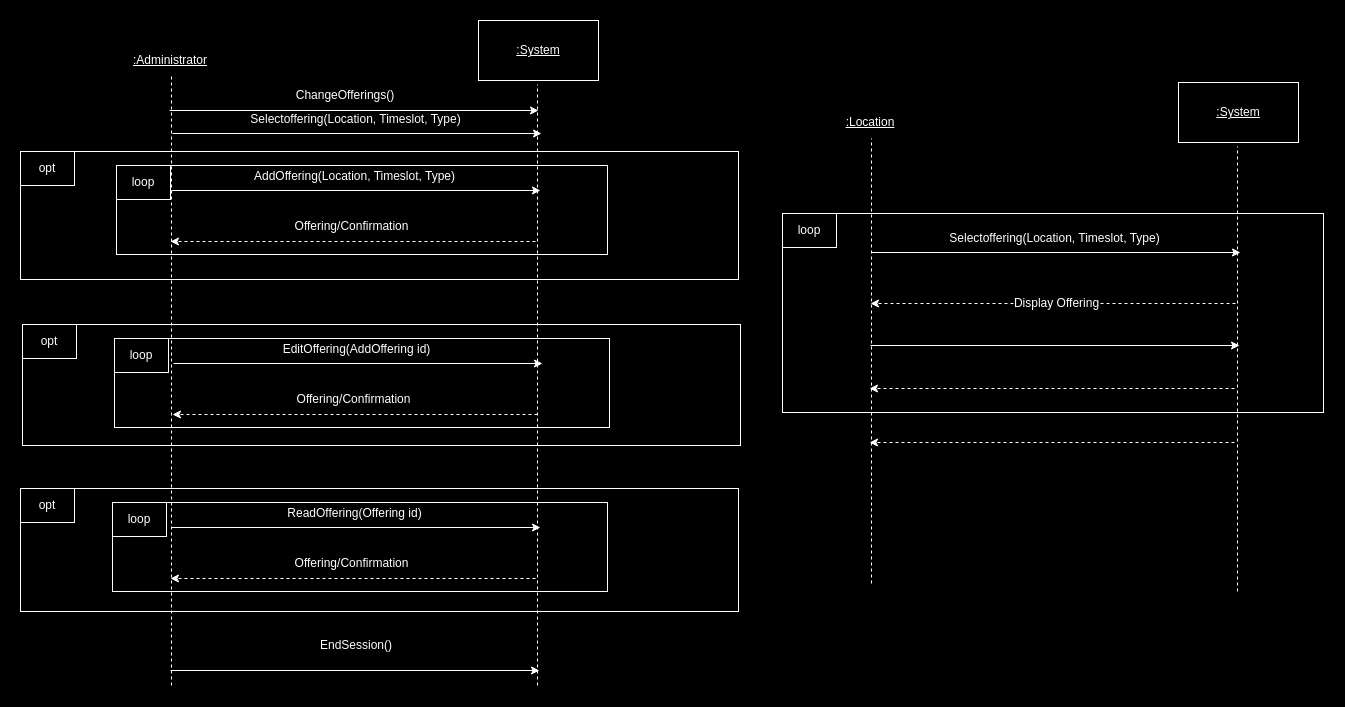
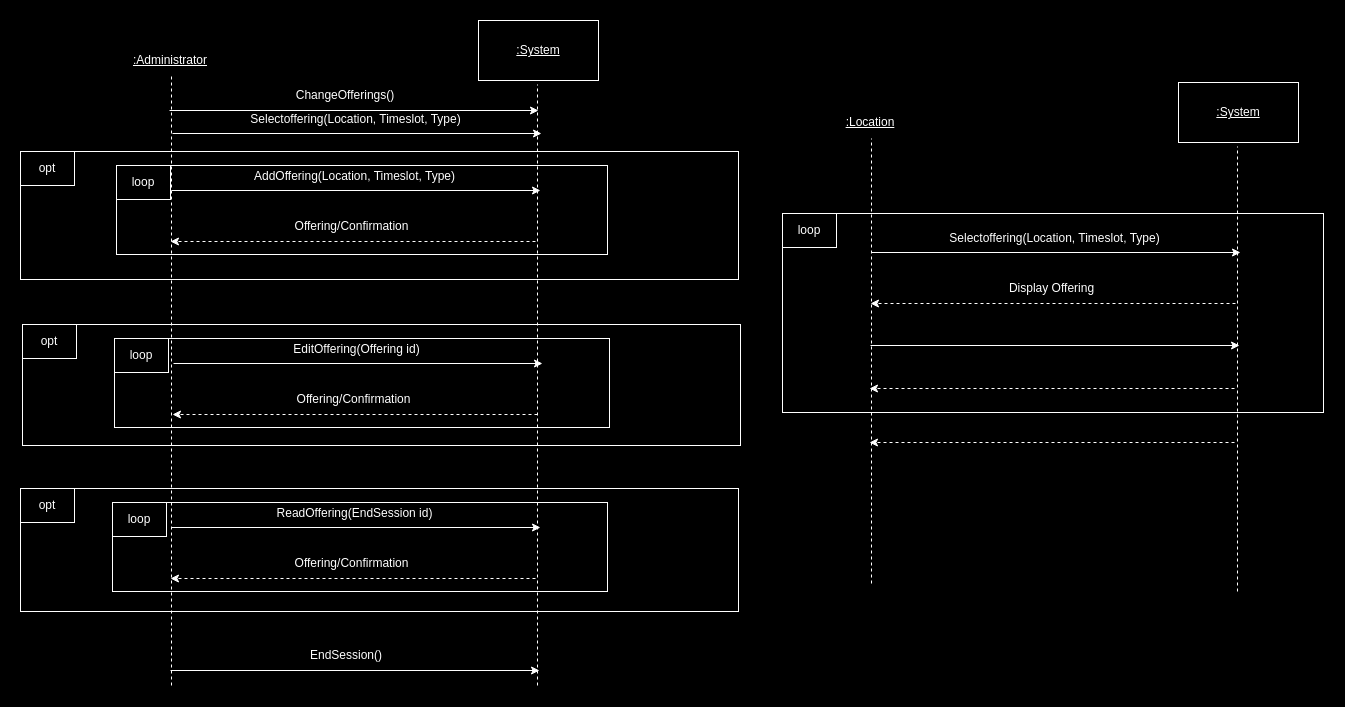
node "Display Offering": moved (1057, 304) -> (1052, 289)
node "EditOffering(AddOffering id)": label "EditOffering(AddOffering id)" -> "EditOffering(Offering id)"
node "ReadOffering(Offering id)": label "ReadOffering(Offering id)" -> "ReadOffering(EndSession id)"
node "EndSession()": moved (357, 646) -> (347, 656)
